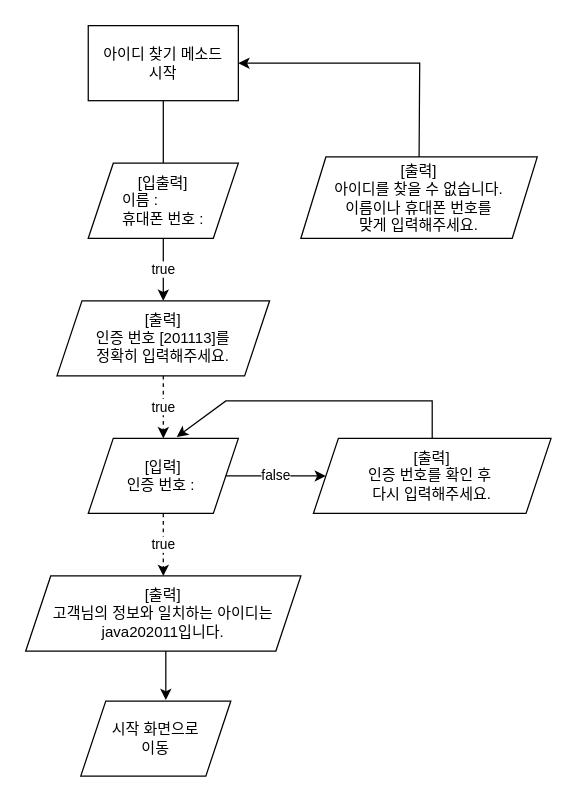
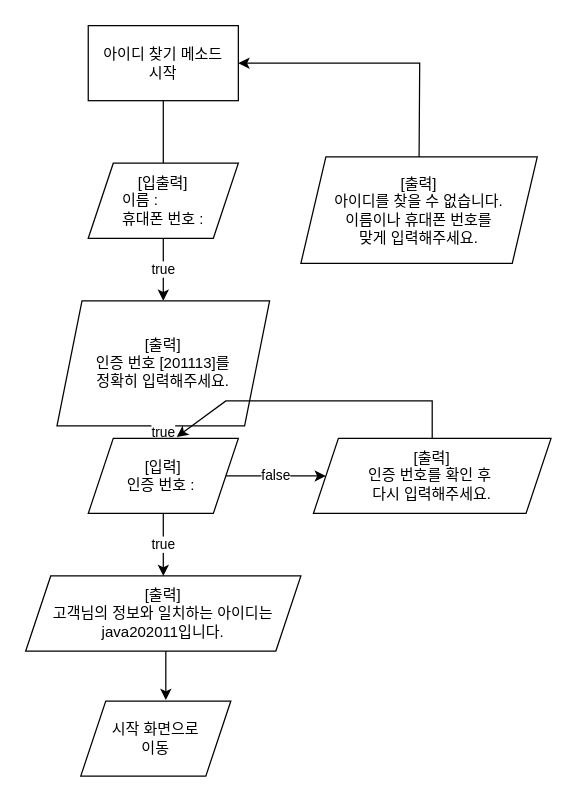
node "[출력] 아이디를 찾을 수 없습니다. 이름이나 휴대폰 번호를 맞게 입력해주세요.": size 236x81 -> 236x106
node "[출력] 인증 번호 [201113]를 정확히 입력해주세요.": size 213x75 -> 213x125
edge "[입력] 인증 번호 :" -> "[출력] 고객님의 정보와 일치하는 아이디는 java202011입니다.": style dashed -> solid
